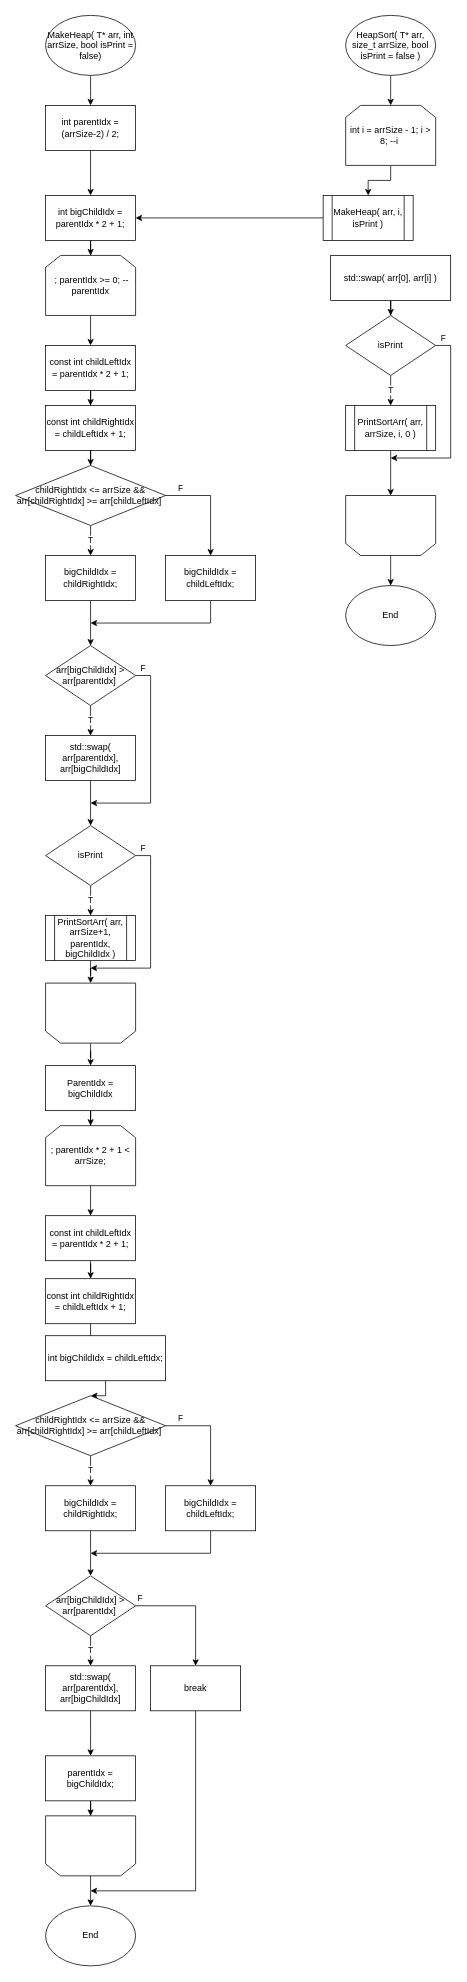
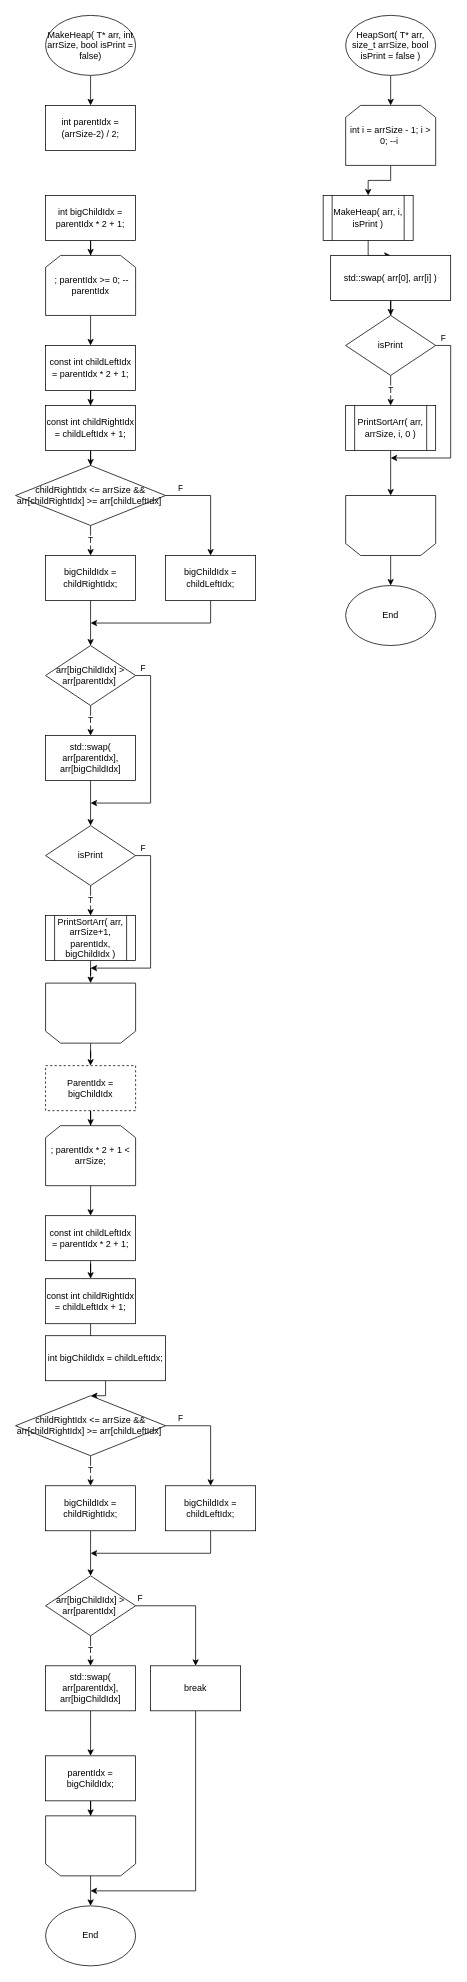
node "int i = arrSize - 1; i > 8; --i": label "int i = arrSize - 1; i > 8; --i" -> "int i = arrSize - 1; i > 0; --i"
edge "int parentIdx = (arrSize-2) / 2;" -> "int bigChildIdx = parentIdx * 2 + 1;": removed
edge "MakeHeap( arr, i, isPrint )" -> "int bigChildIdx = parentIdx * 2 + 1;": now "MakeHeap( arr, i, isPrint )" -> "std::swap( arr[0], arr[i] )"
node "ParentIdx = bigChildIdx": style solid -> dashed
